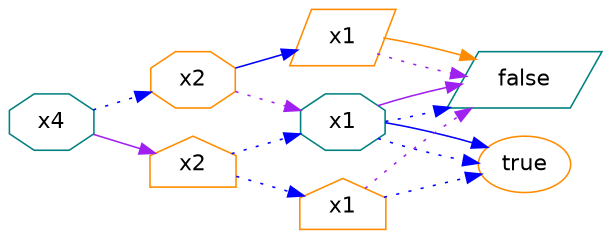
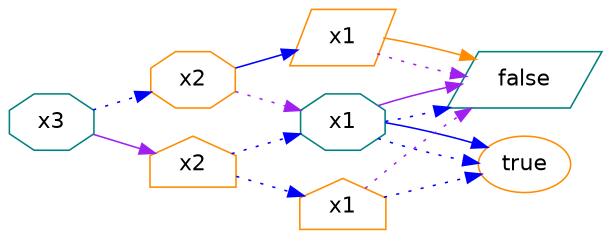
node "x4": label "x4" -> "x3"
